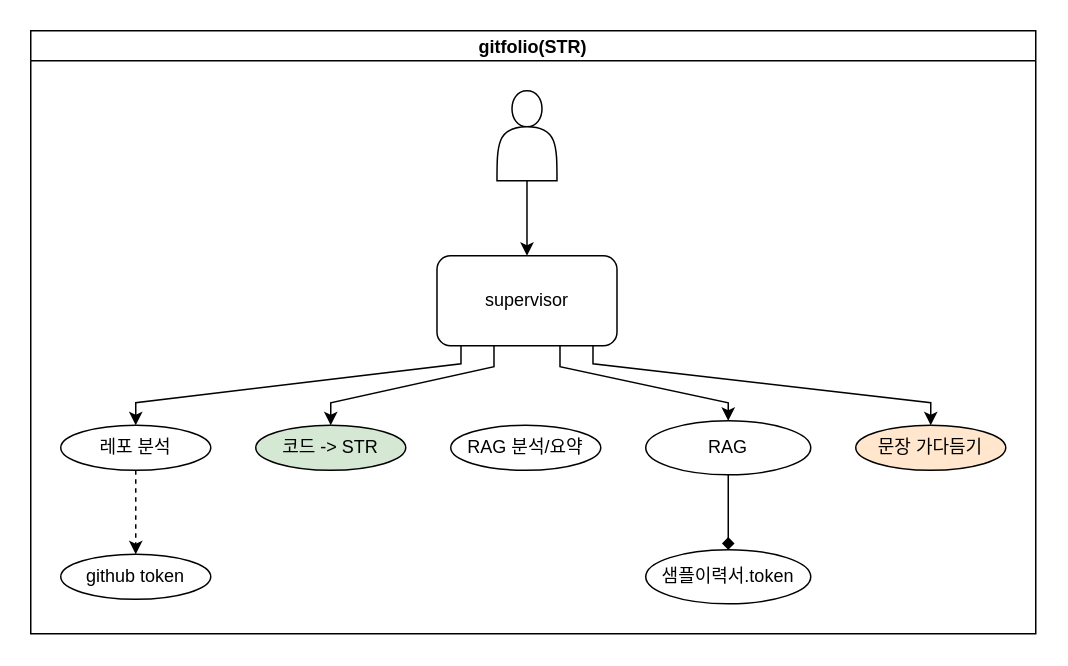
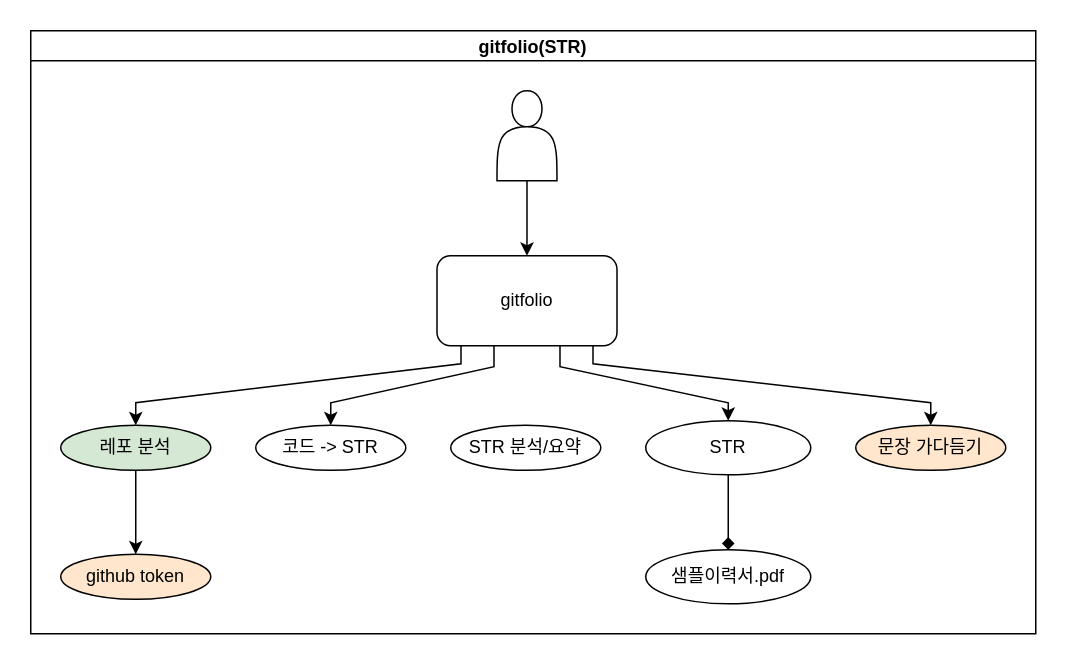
node "supervisor": label "supervisor" -> "gitfolio"
node "레포 분석": fillcolor #ffffff -> #d5e8d4
node "코드 -> STR": fillcolor #d5e8d4 -> #ffffff
node "RAG 분석/요약": label "RAG 분석/요약" -> "STR 분석/요약"
node "RAG": label "RAG" -> "STR"
edge "레포 분석" -> "github token": style dashed -> solid
node "github token": fillcolor #ffffff -> #ffe6cc
node "샘플이력서.token": label "샘플이력서.token" -> "샘플이력서.pdf"
